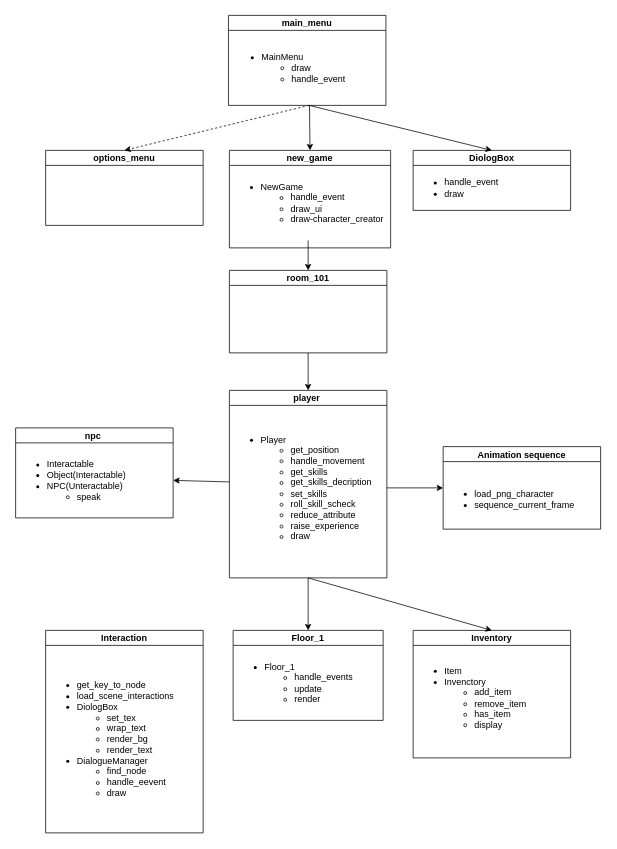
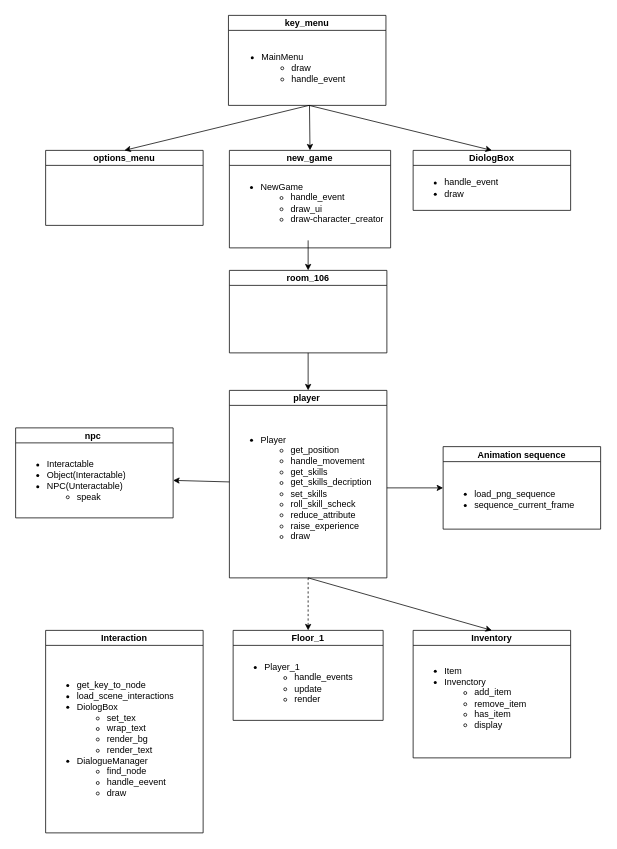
node "main_menu": label "main_menu" -> "key_menu"
edge "MainMenu draw handle_event" -> "options_menu": style dashed -> solid
node "room_101": label "room_101" -> "room_106"
node "load_png_character sequence_current_frame": label "load_png_character sequence_current_frame" -> "load_png_sequence sequence_current_frame"
edge "player" -> "Floor_1": style solid -> dashed
node "Floor_1 handle_events update render": label "Floor_1 handle_events update render" -> "Player_1 handle_events update render"
